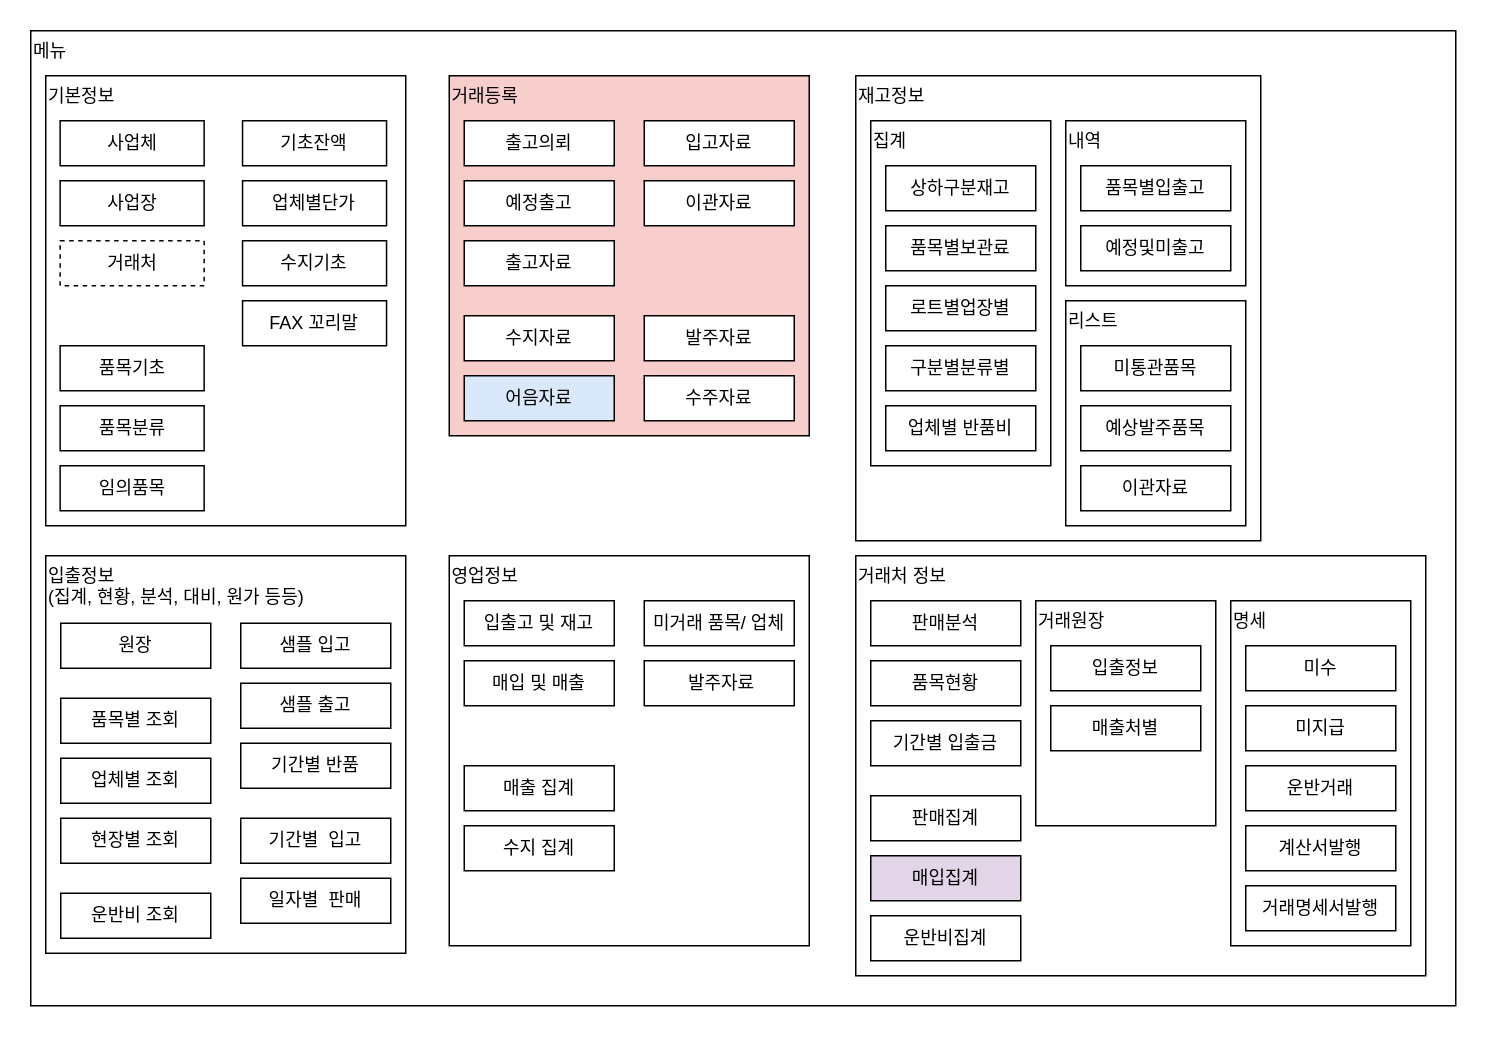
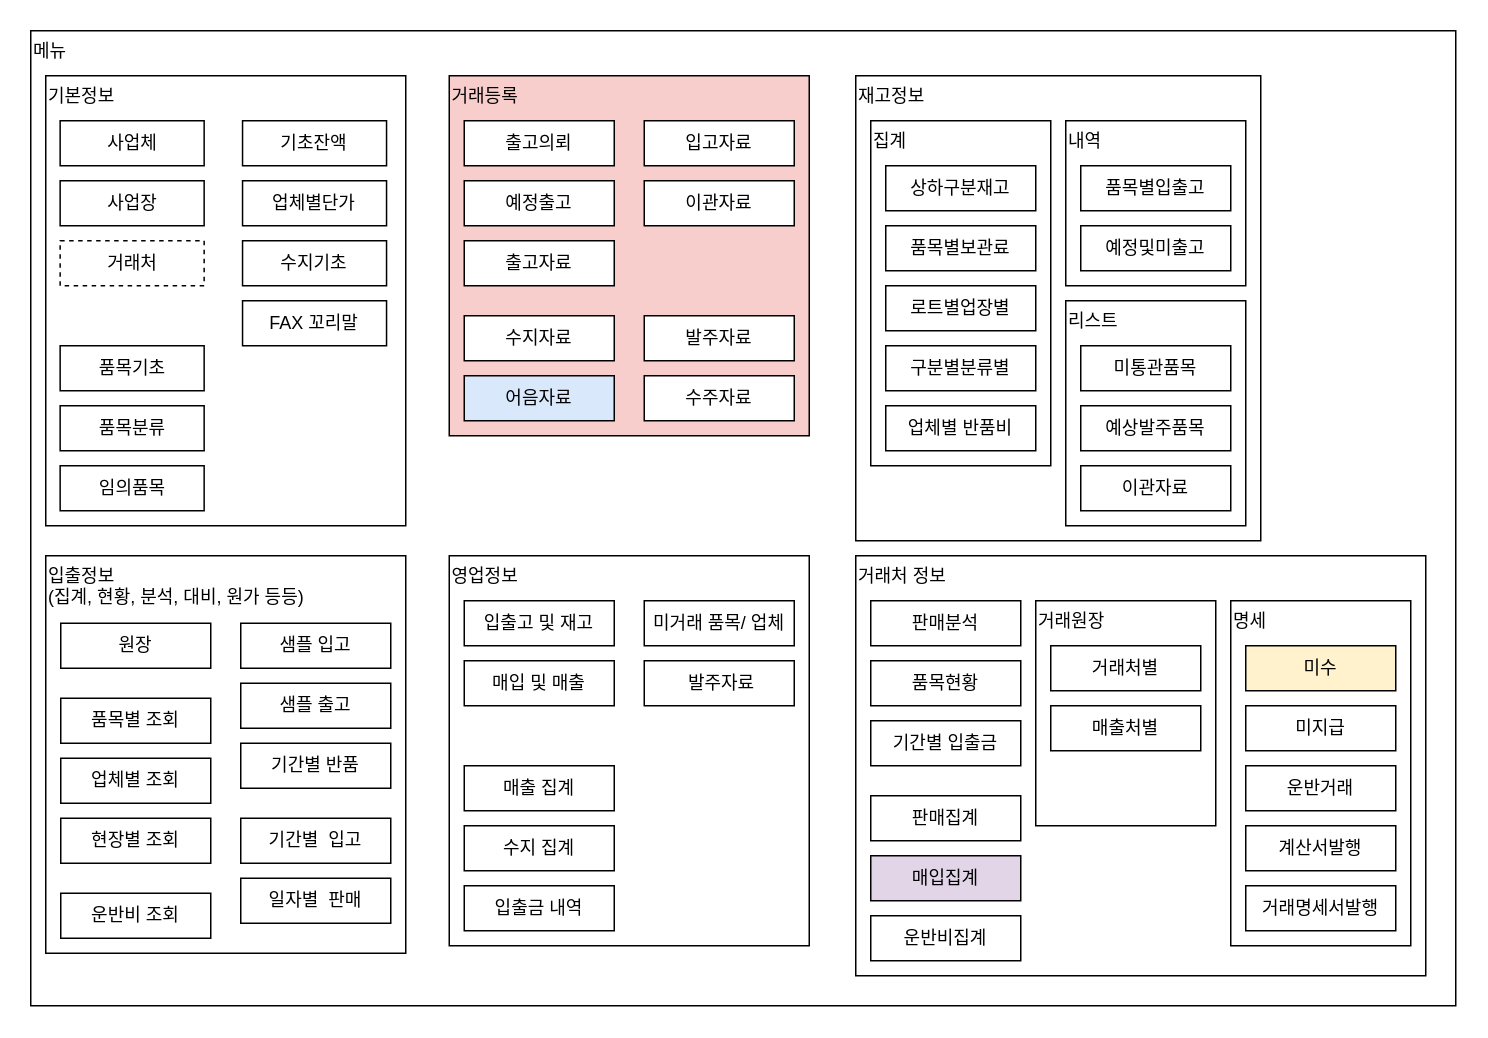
node "입출정보": label "입출정보" -> "거래처별"
node "미수": fillcolor #ffffff -> #fff2cc
node "입출금 내역": added
